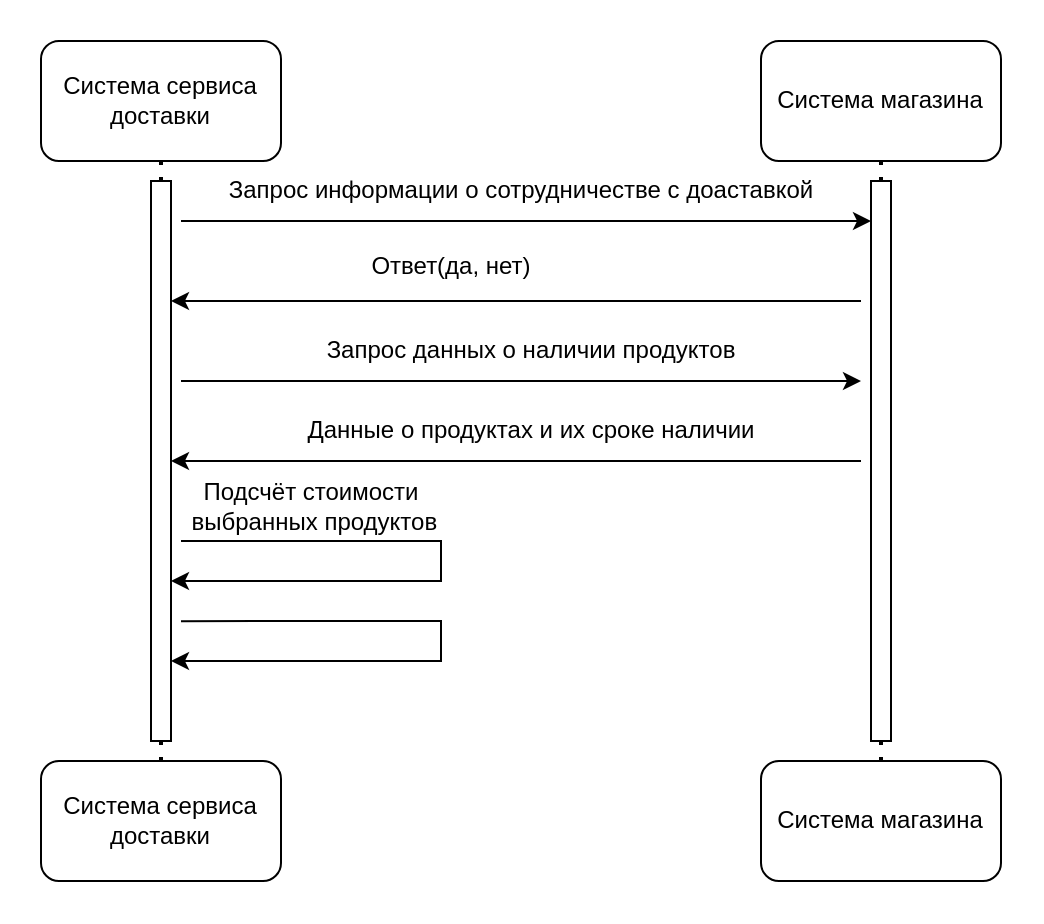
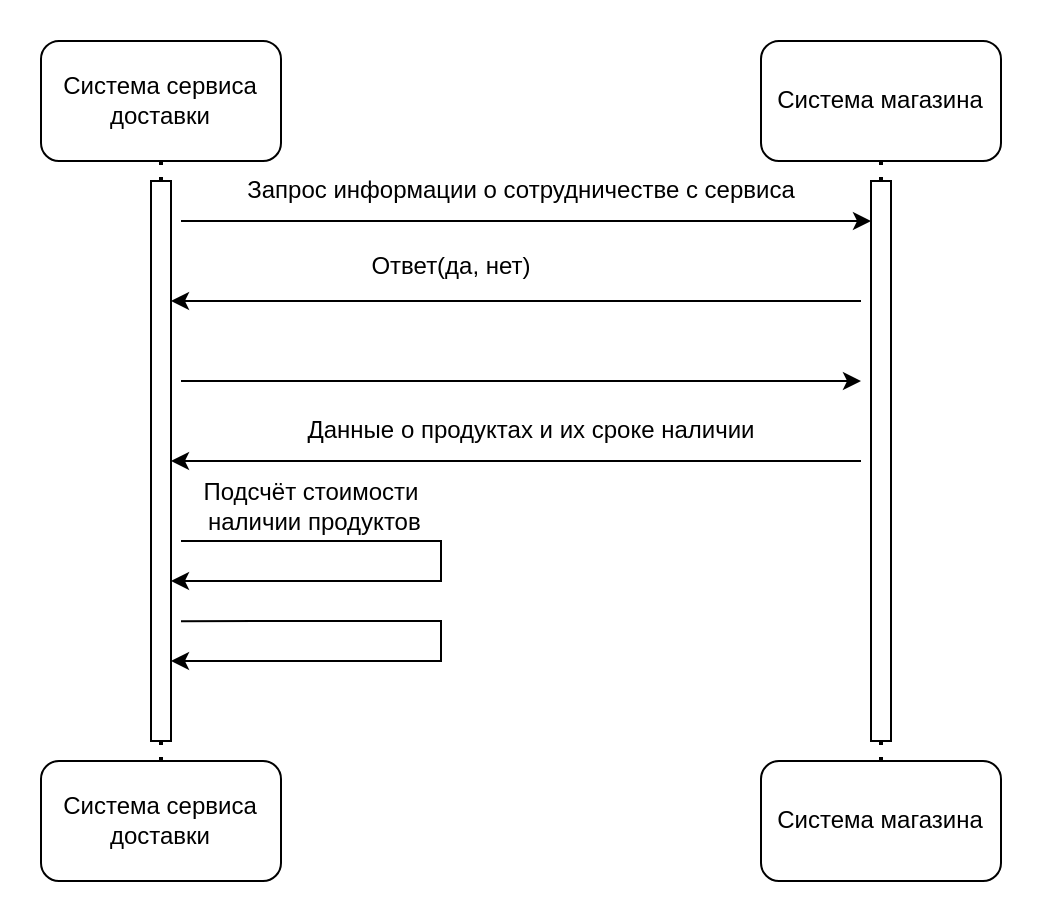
node "Запрос информации о сотрудничестве с доаставкой": label "Запрос информации о сотрудничестве с доаставкой" -> "Запрос информации о сотрудничестве с сервиса"
node "Запрос данных о наличии продуктов": removed
node "Подсчёт стоимости выбранных продуктов": label "Подсчёт стоимости выбранных продуктов" -> "Подсчёт стоимости наличии продуктов"
